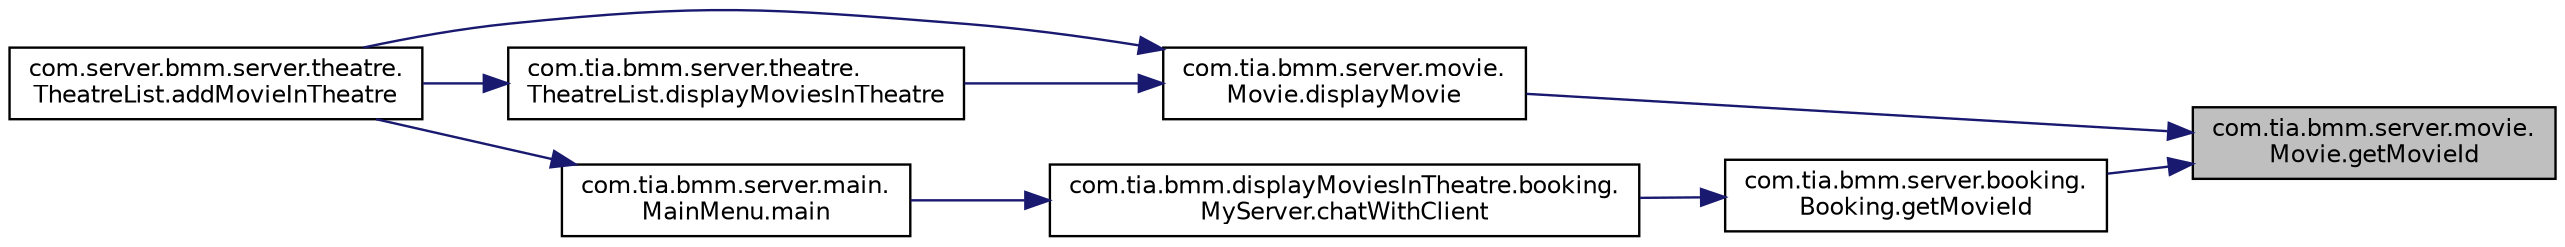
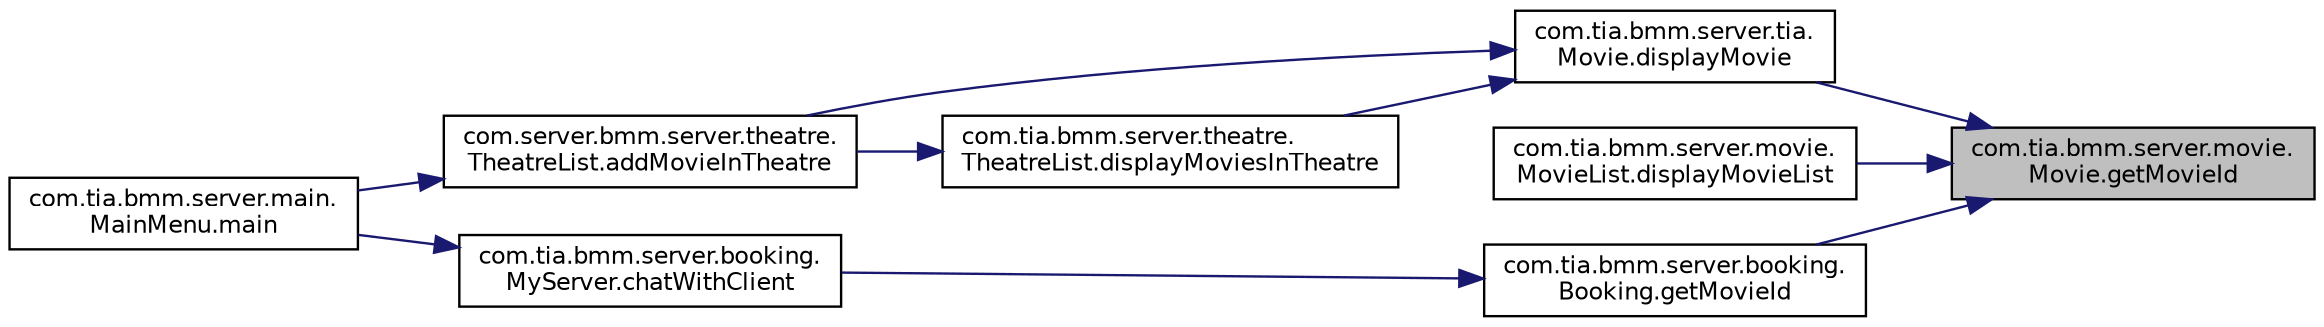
node "com.tia.bmm.server.movie. Movie.displayMovie": label "com.tia.bmm.server.movie. Movie.displayMovie" -> "com.tia.bmm.server.tia. Movie.displayMovie"
edge "com.server.bmm.server.theatre. TheatreList.addMovieInTheatre" -> "com.tia.bmm.server.main. MainMenu.main": reversed
node "com.tia.bmm.server.movie. MovieList.displayMovieList": added
node "com.tia.bmm.displayMoviesInTheatre.booking. MyServer.chatWithClient": label "com.tia.bmm.displayMoviesInTheatre.booking. MyServer.chatWithClient" -> "com.tia.bmm.server.booking. MyServer.chatWithClient"
